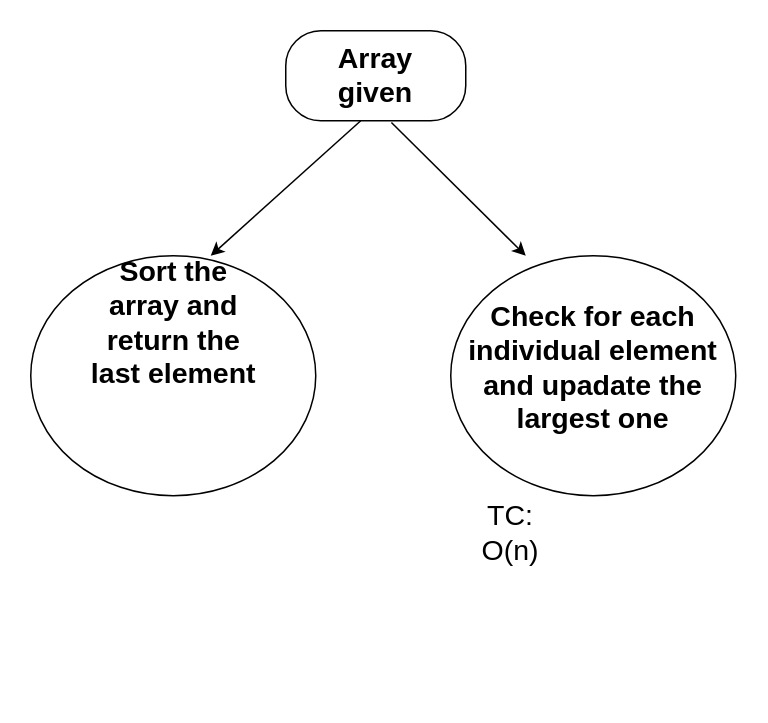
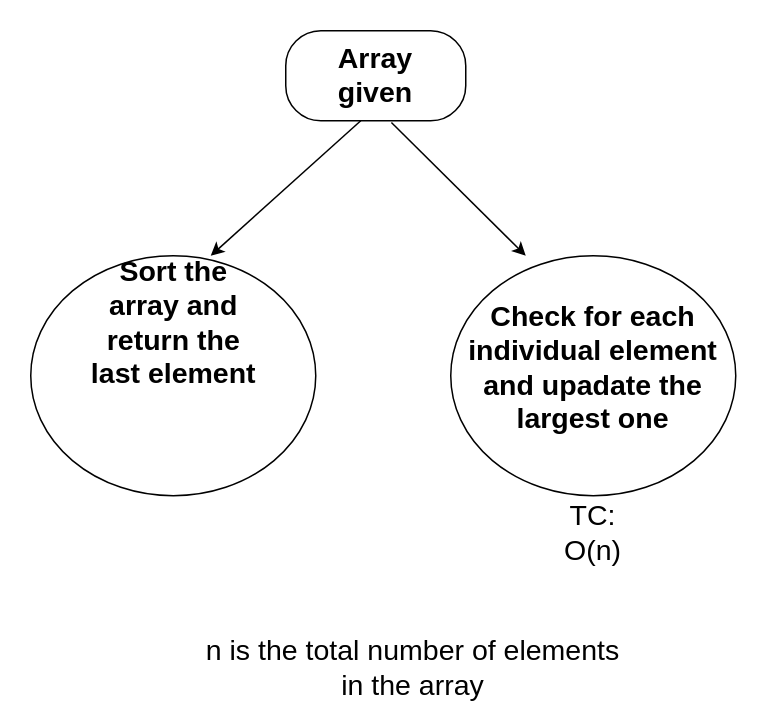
node "TC: O(n)": moved (511, 533) -> (593, 533)
node "n is the total number of elements in the array": added
